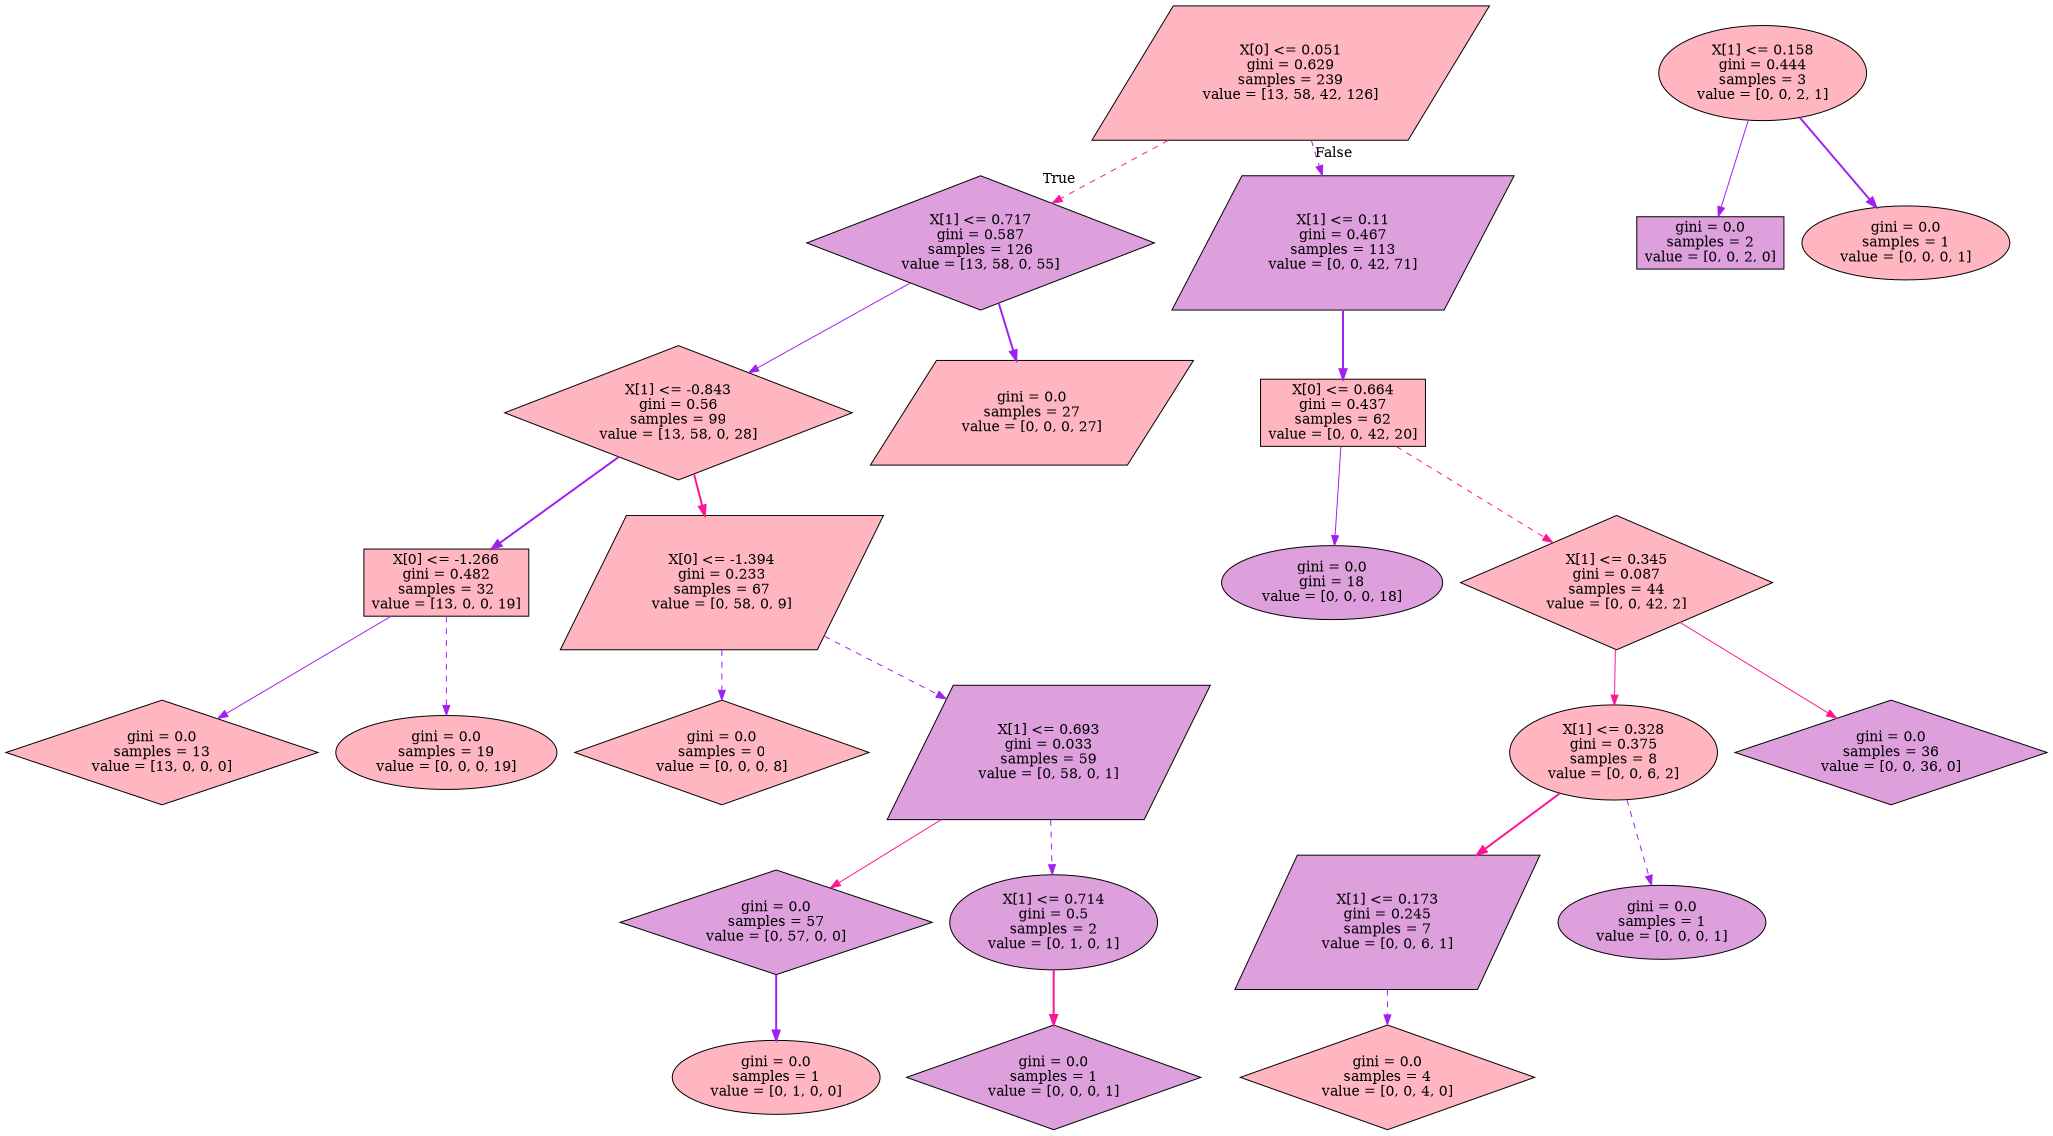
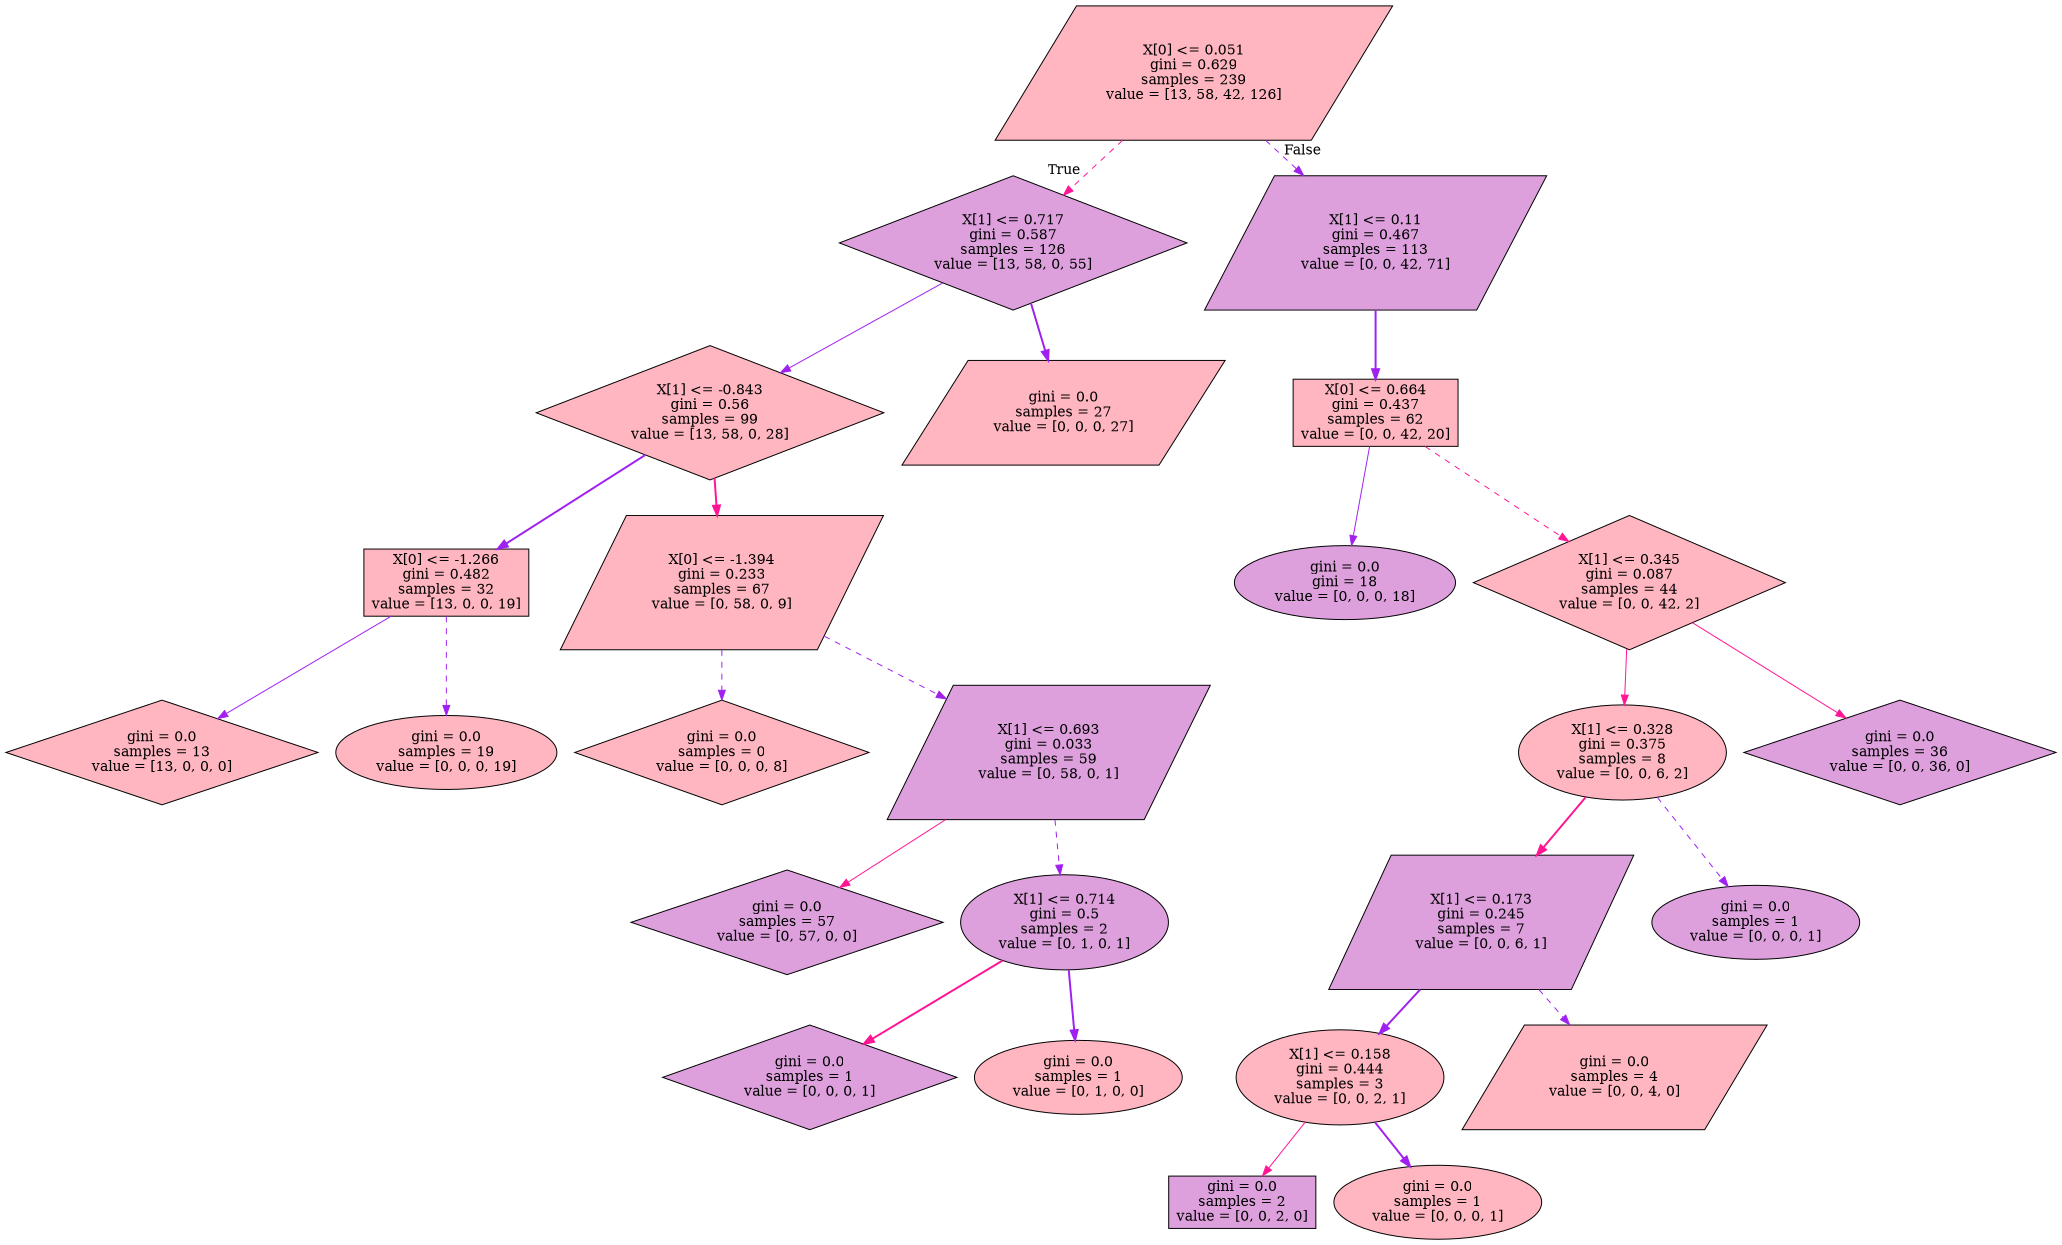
edge "X[1] <= 0.158 gini = 0.444 samples = 3 value = [0, 0, 2, 1]" -> "gini = 0.0 samples = 2 value = [0, 0, 2, 0]": color purple -> deeppink
edge "gini = 0.0 samples = 57 value = [0, 57, 0, 0]" -> "gini = 0.0 samples = 1 value = [0, 1, 0, 0]": now "X[1] <= 0.714 gini = 0.5 samples = 2 value = [0, 1, 0, 1]" -> "gini = 0.0 samples = 1 value = [0, 1, 0, 0]"
edge "X[1] <= 0.173 gini = 0.245 samples = 7 value = [0, 0, 6, 1]" -> "X[1] <= 0.158 gini = 0.444 samples = 3 value = [0, 0, 2, 1]": added
node "gini = 0.0 samples = 4 value = [0, 0, 4, 0]": shape diamond -> parallelogram
